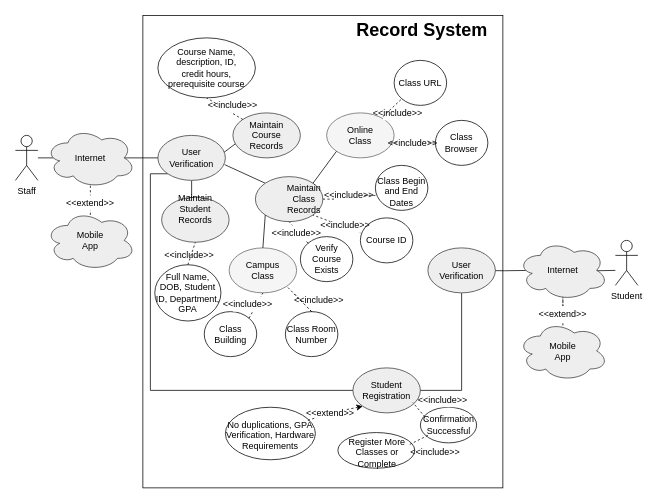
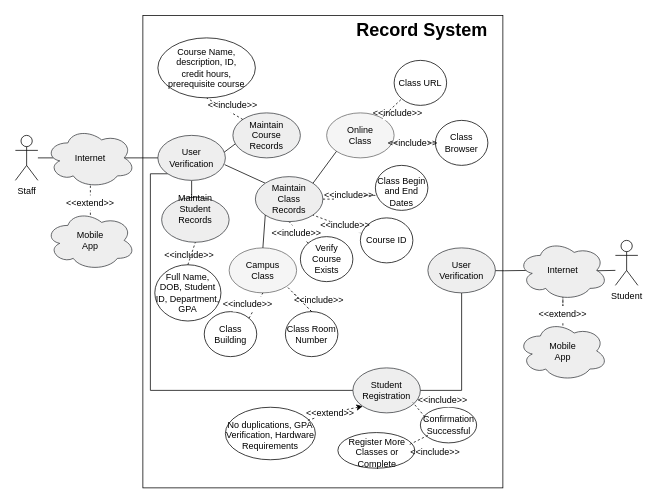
node "Maintain Class Records": moved (304, 199) -> (289, 199)
